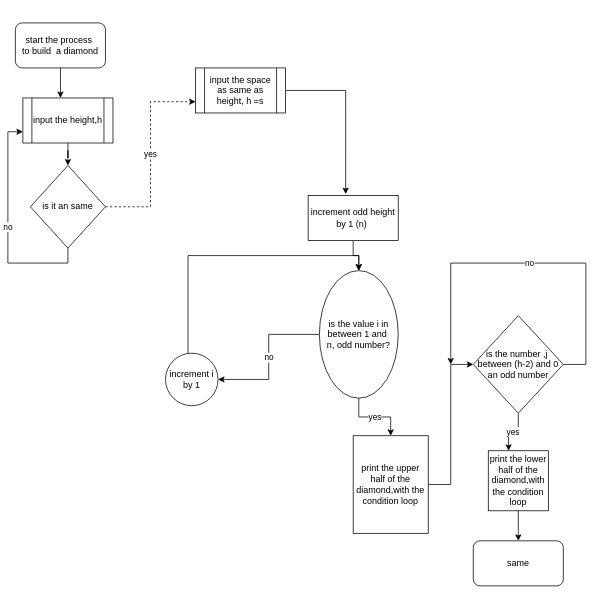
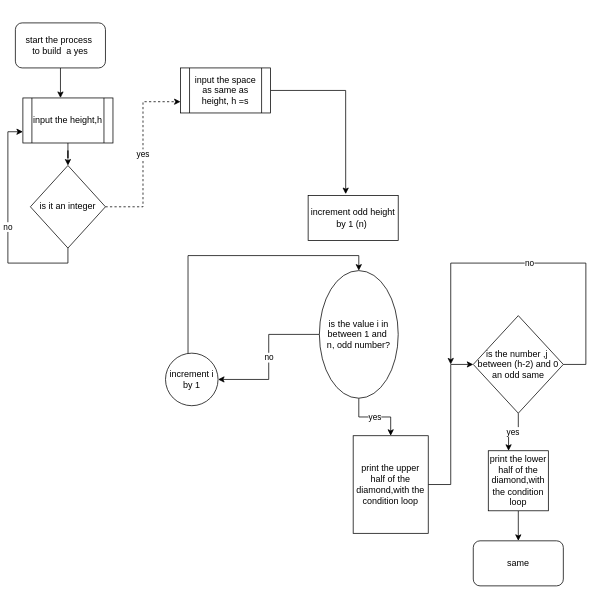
node "start the process to build a diamond": label "start the process to build a diamond" -> "start the process to build a yes"
node "input the space as same as height, h =s": moved (240, 90) -> (225, 90)
node "is it an same": label "is it an same" -> "is it an integer"
edge "increment odd height by 1 (n)" -> "is the value i in between 1 and n, odd number?": removed
node "is the number ,j between (h-2) and 0 an odd number": label "is the number ,j between (h-2) and 0 an odd number" -> "is the number ,j between (h-2) and 0 an odd same"
